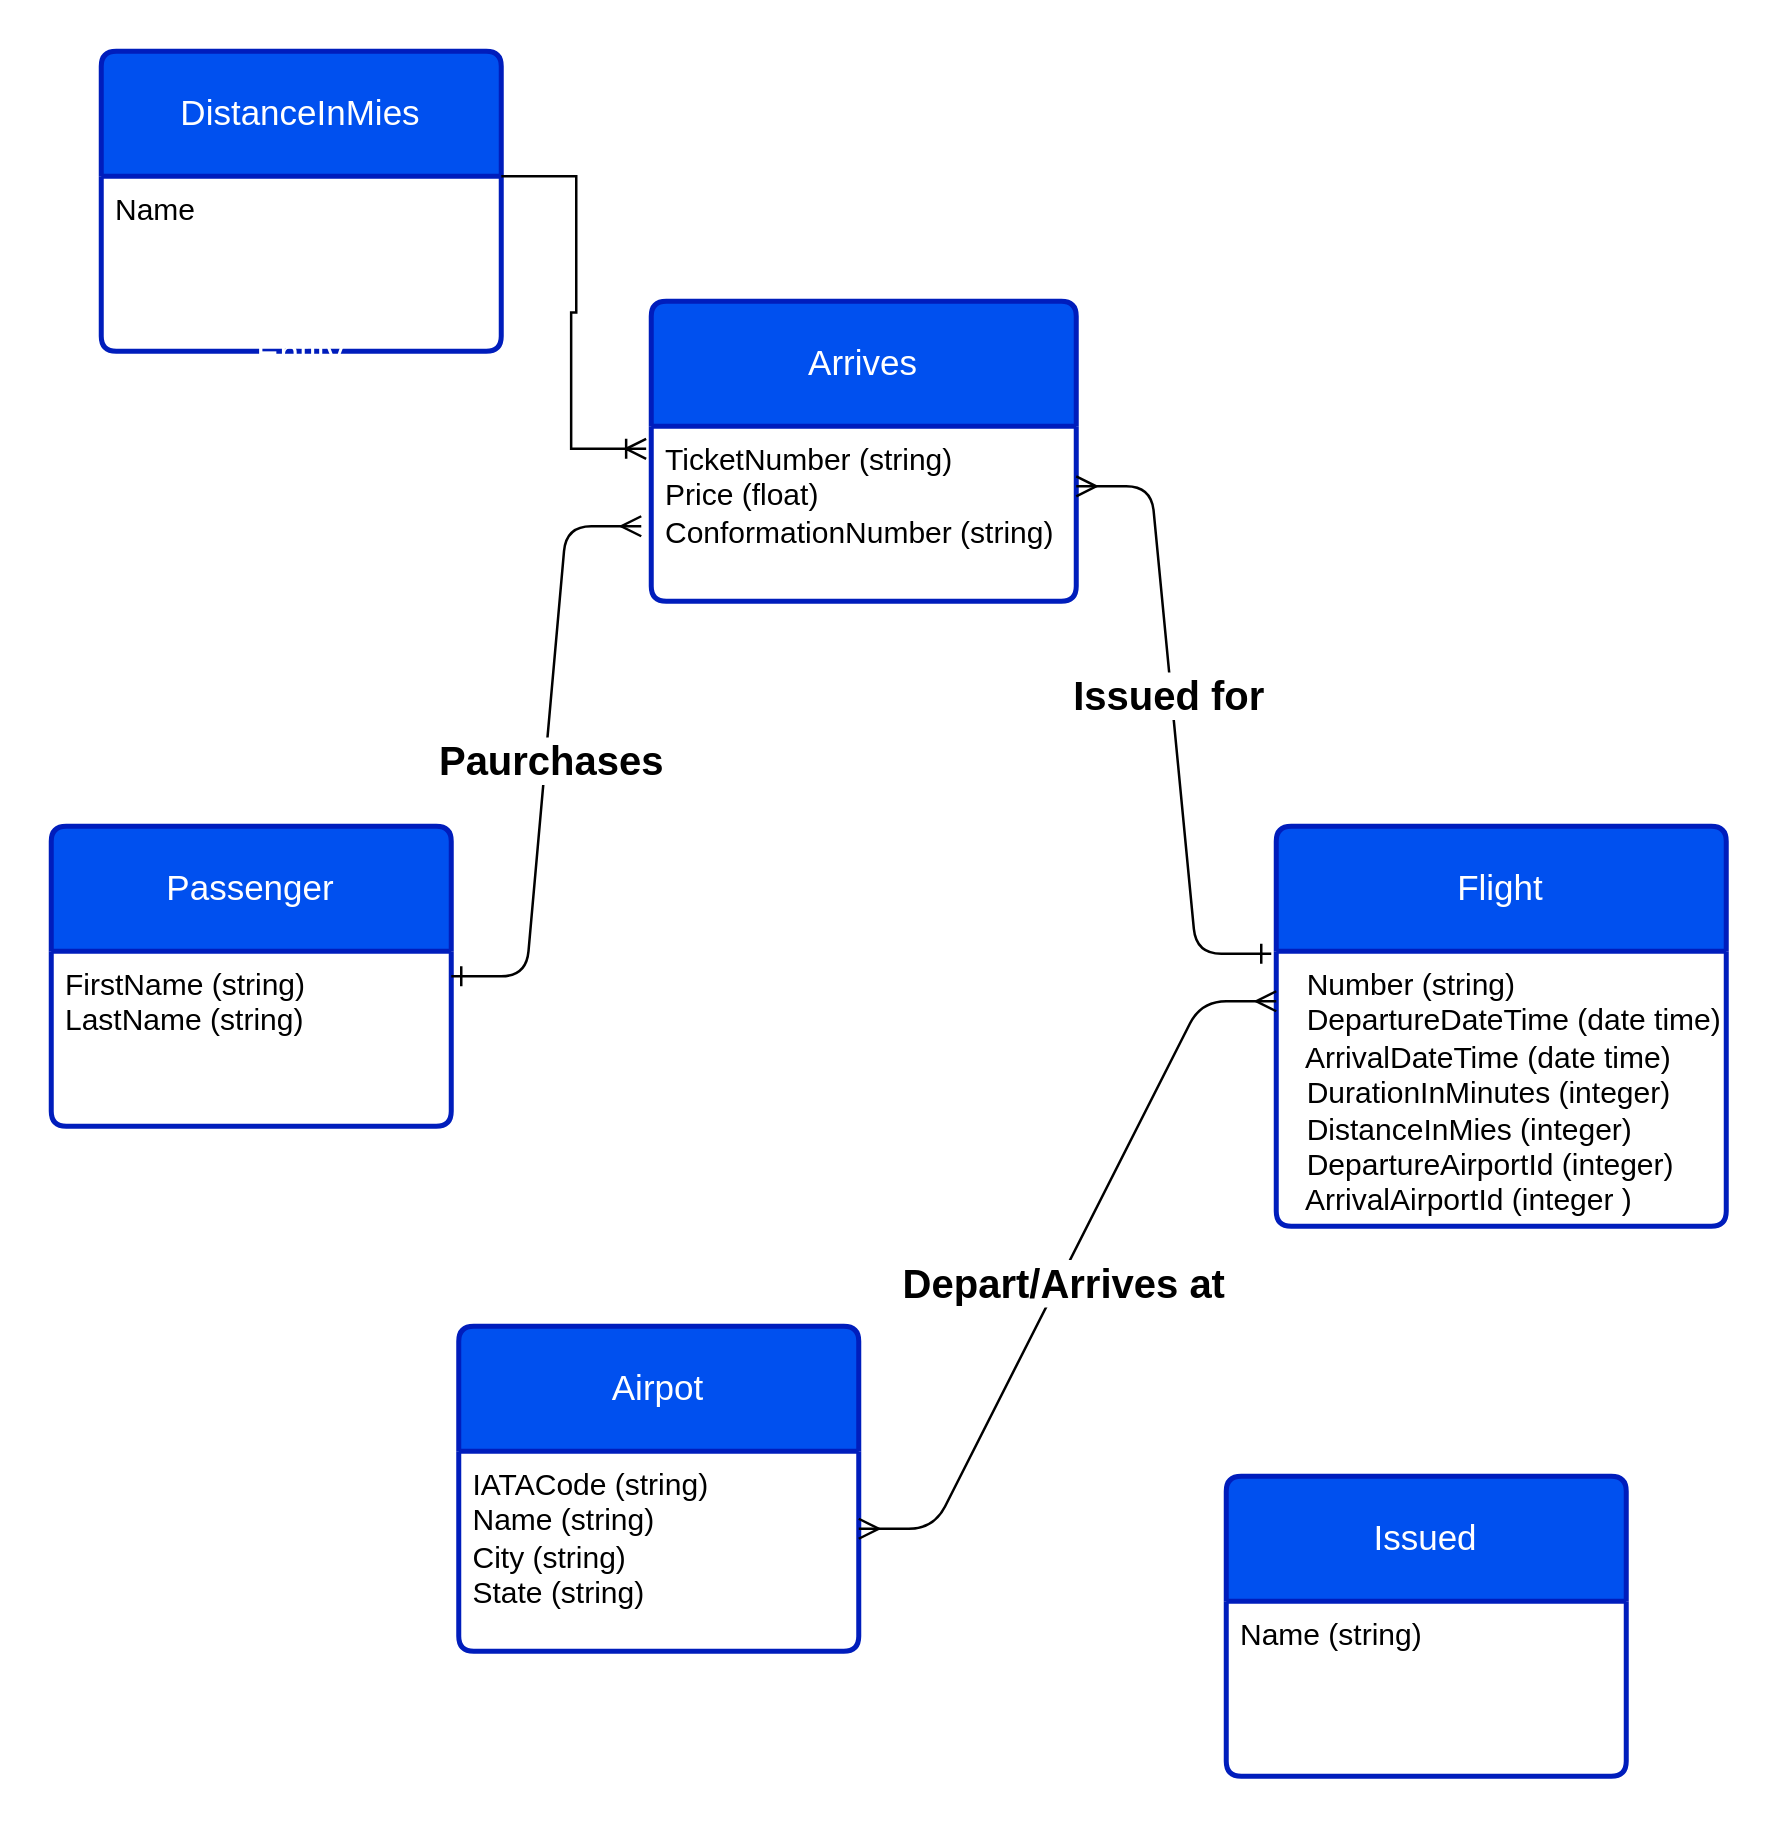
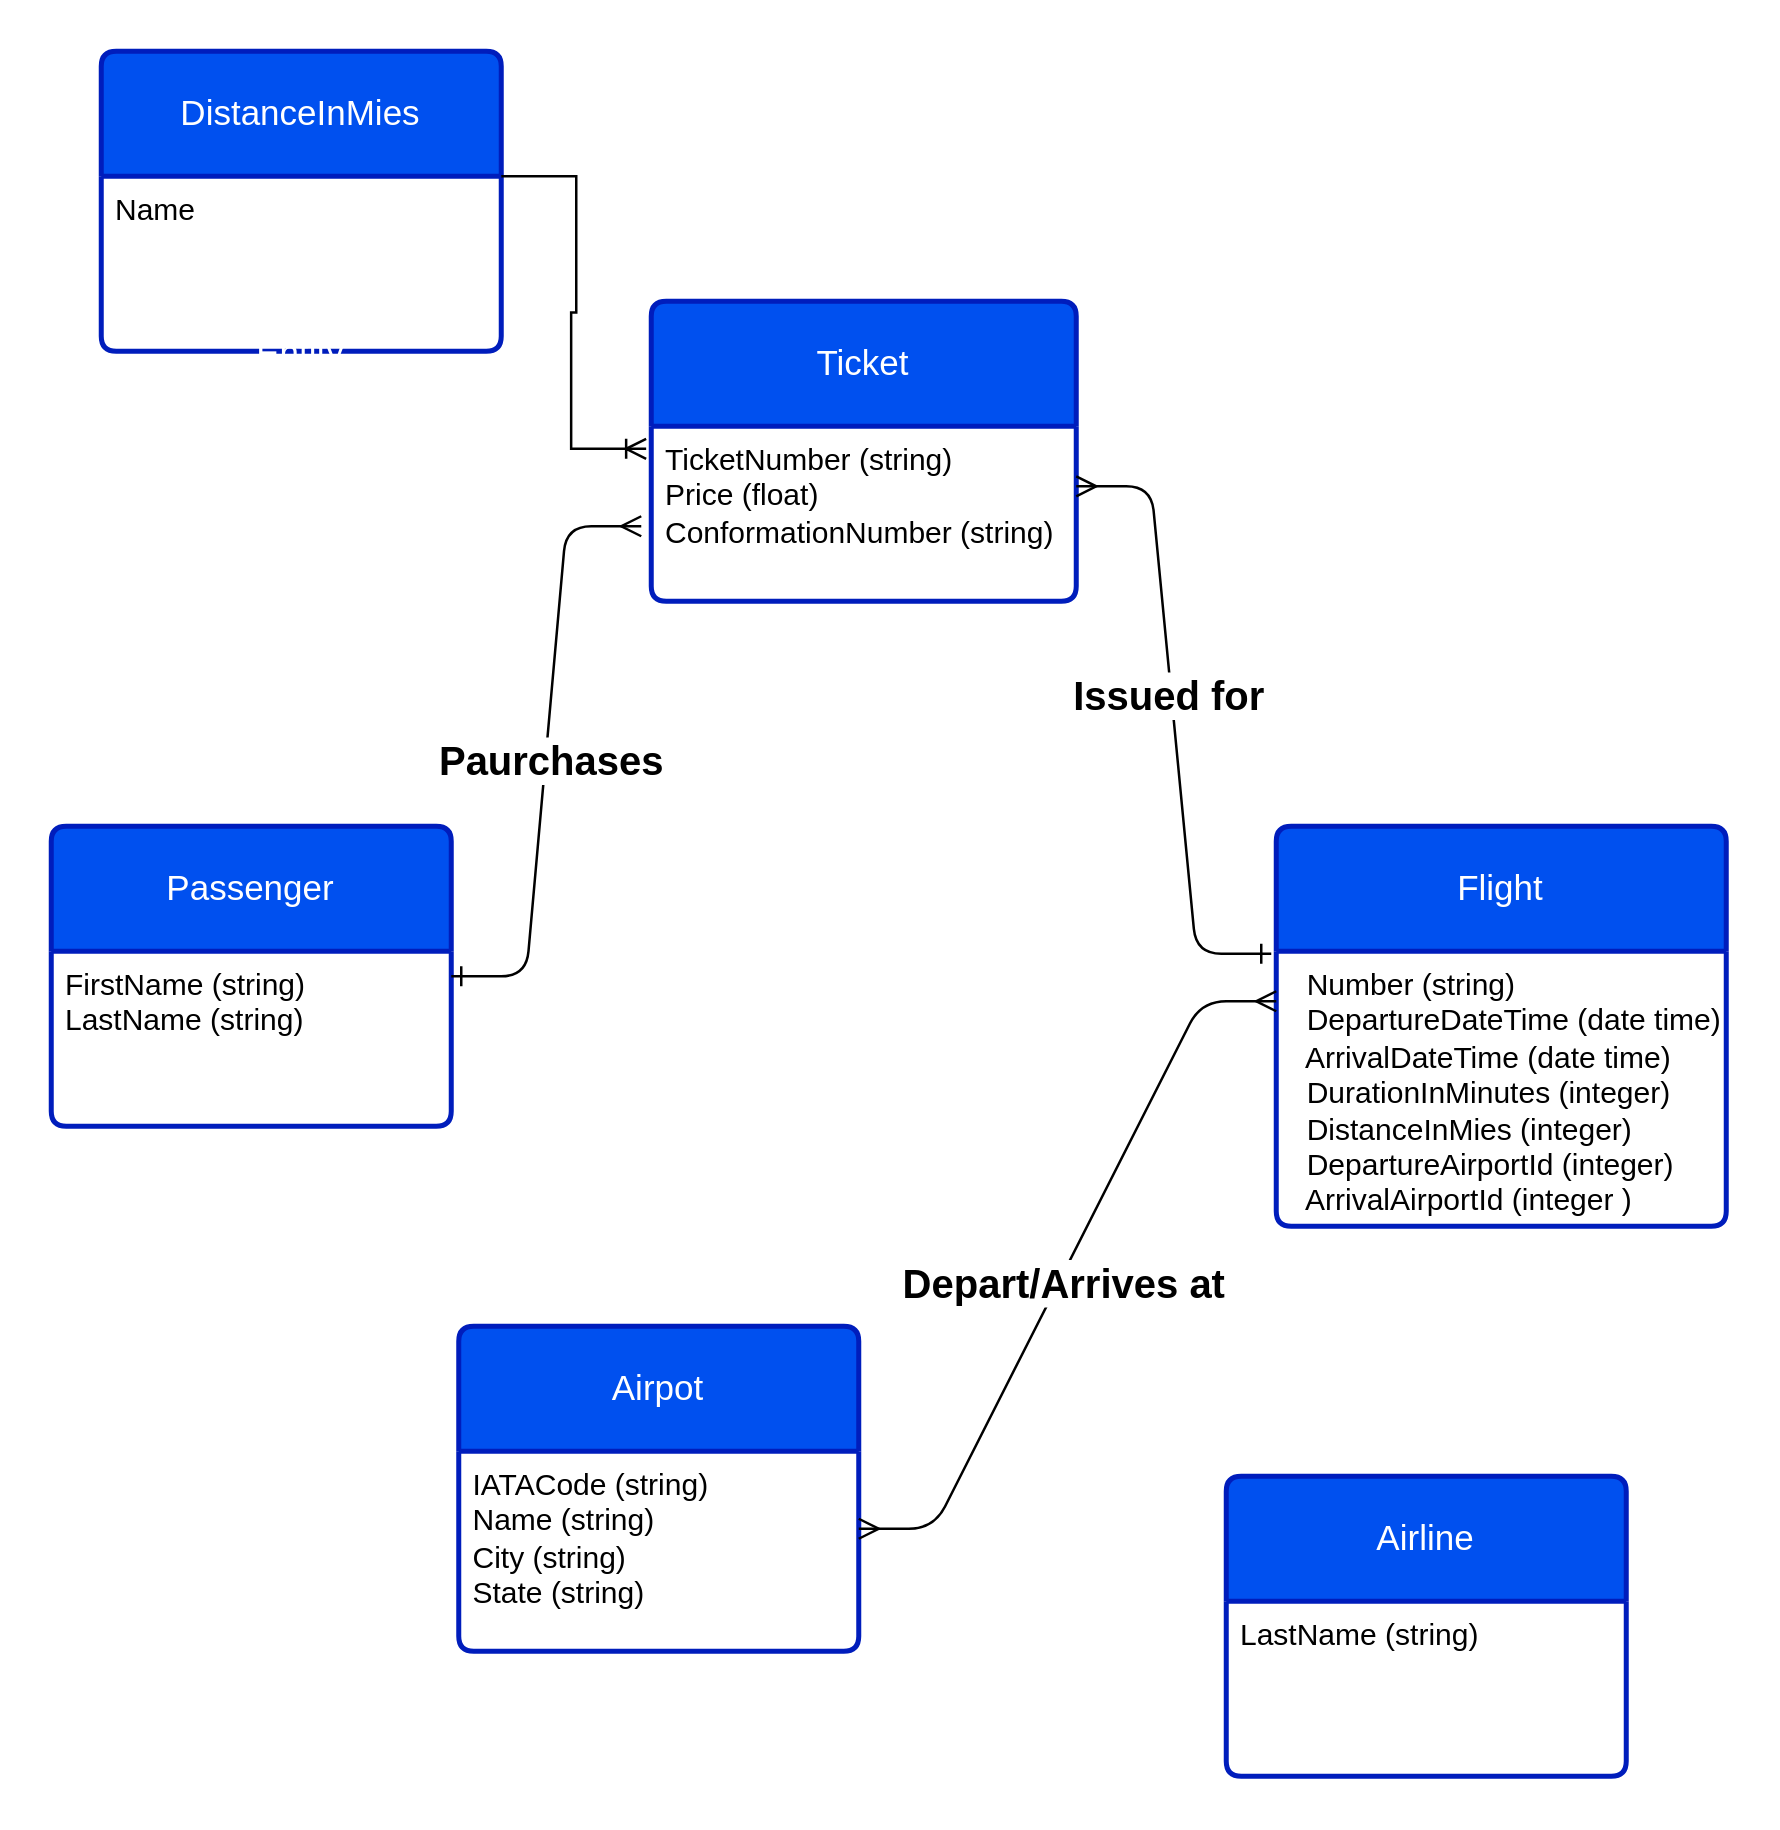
node "Arrives": label "Arrives" -> "Ticket"
node "Issued": label "Issued" -> "Airline"
node "Name (string)": label "Name (string)" -> "LastName (string)"
